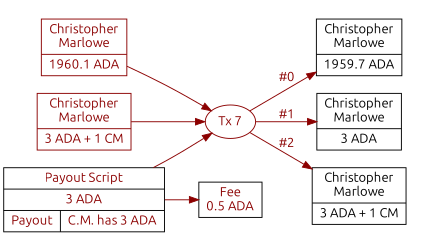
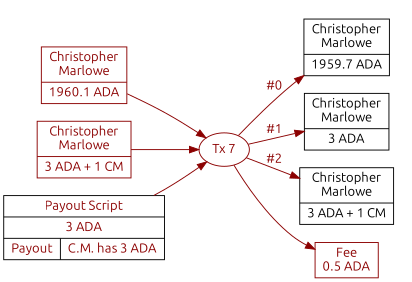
edge "Payout Script" -> "Fee 0.5 ADA": now "Tx 7" -> "Fee 0.5 ADA"
node "Fee 0.5 ADA": color black -> darkred
